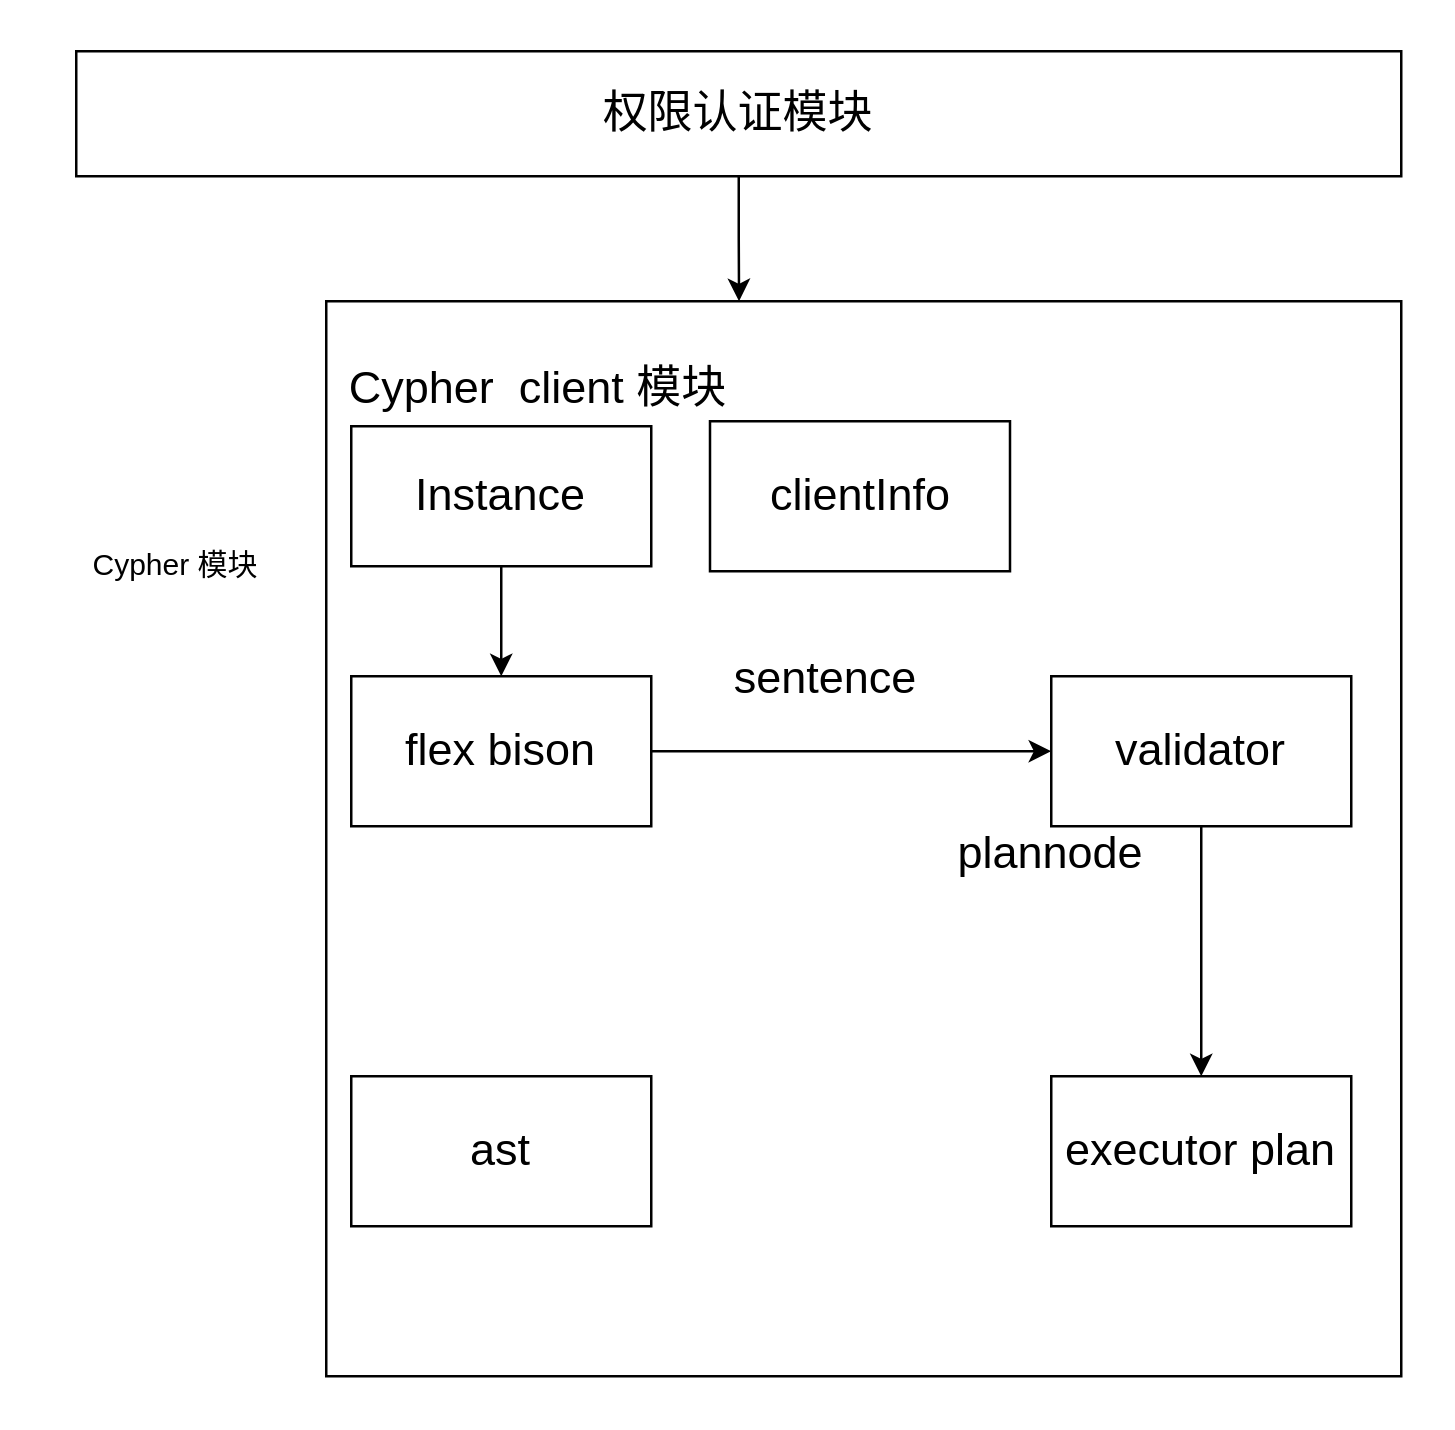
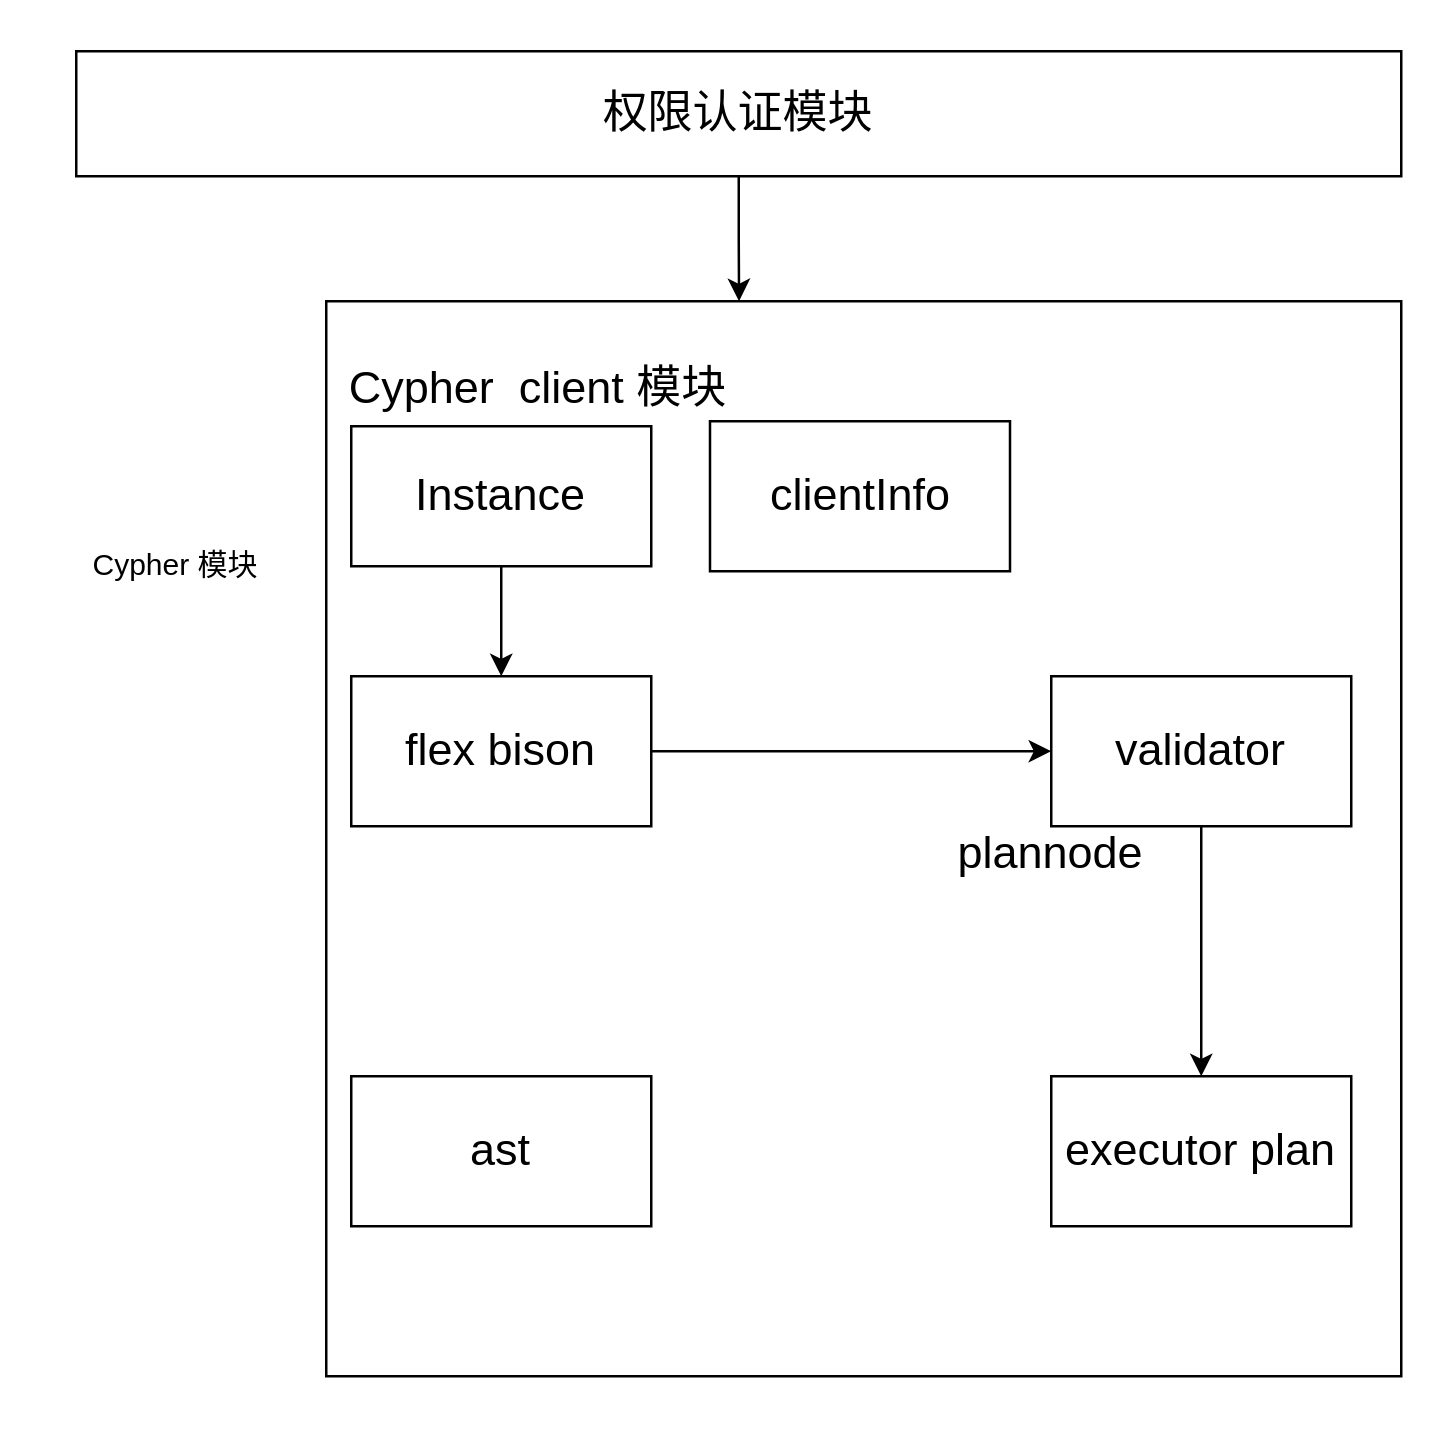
node "sentence": removed
